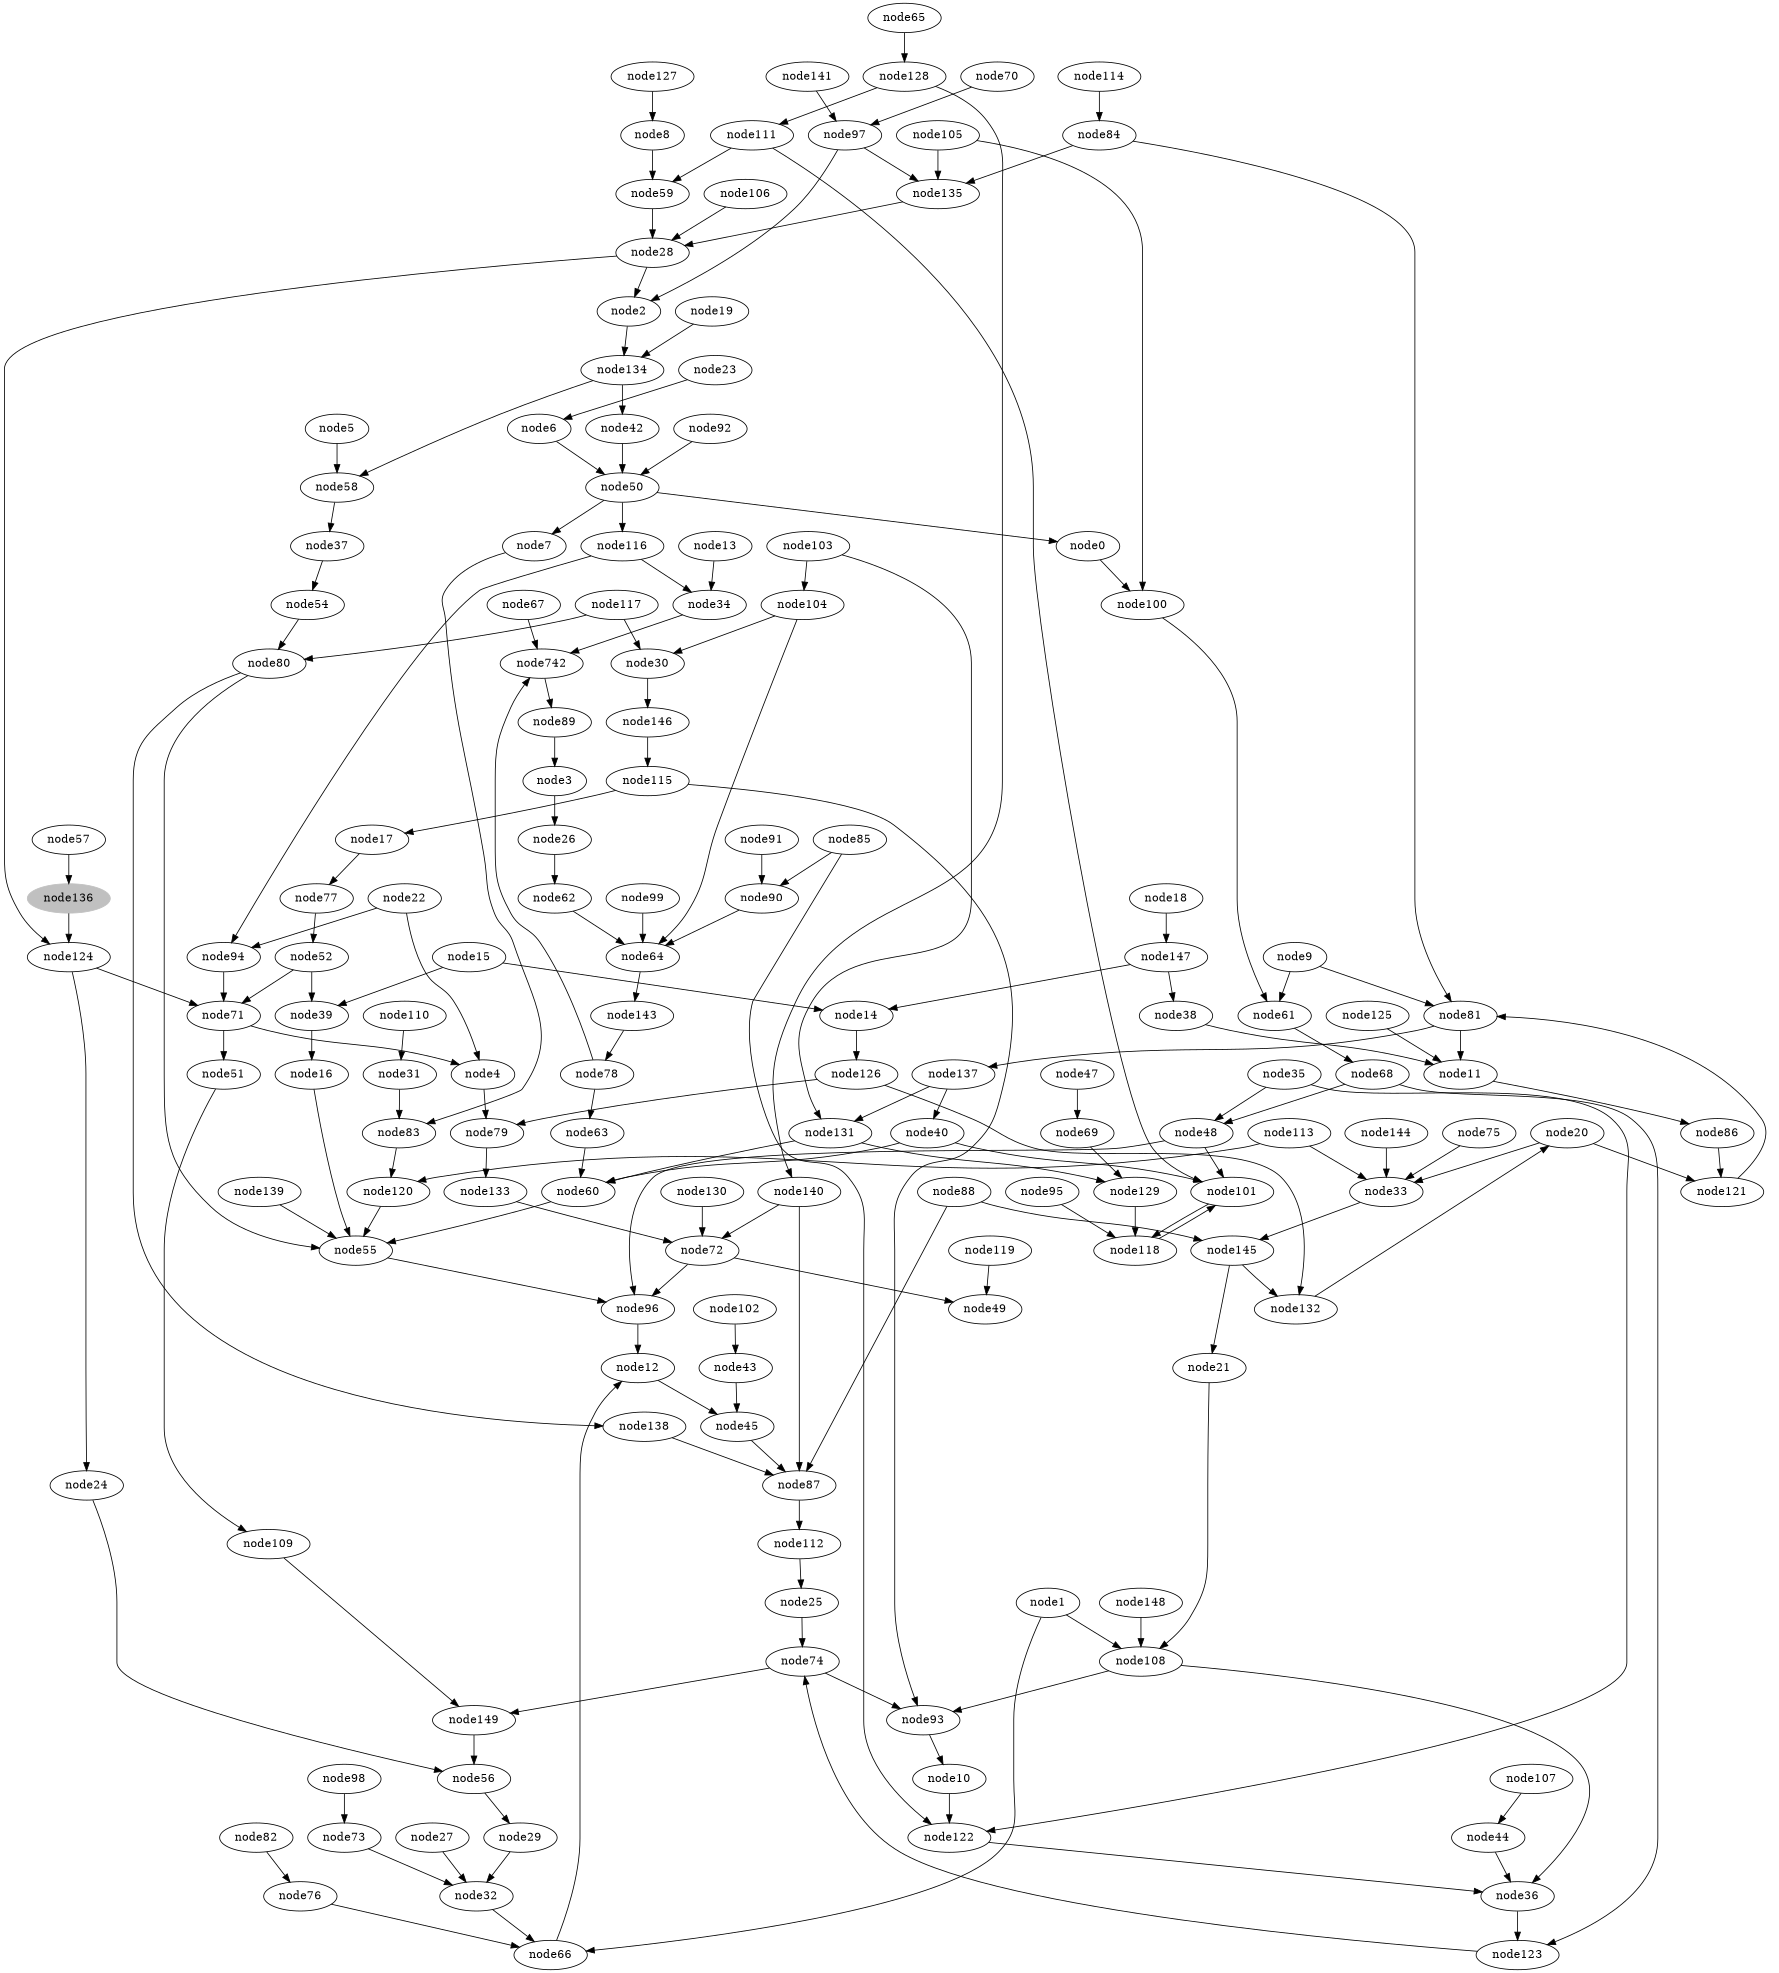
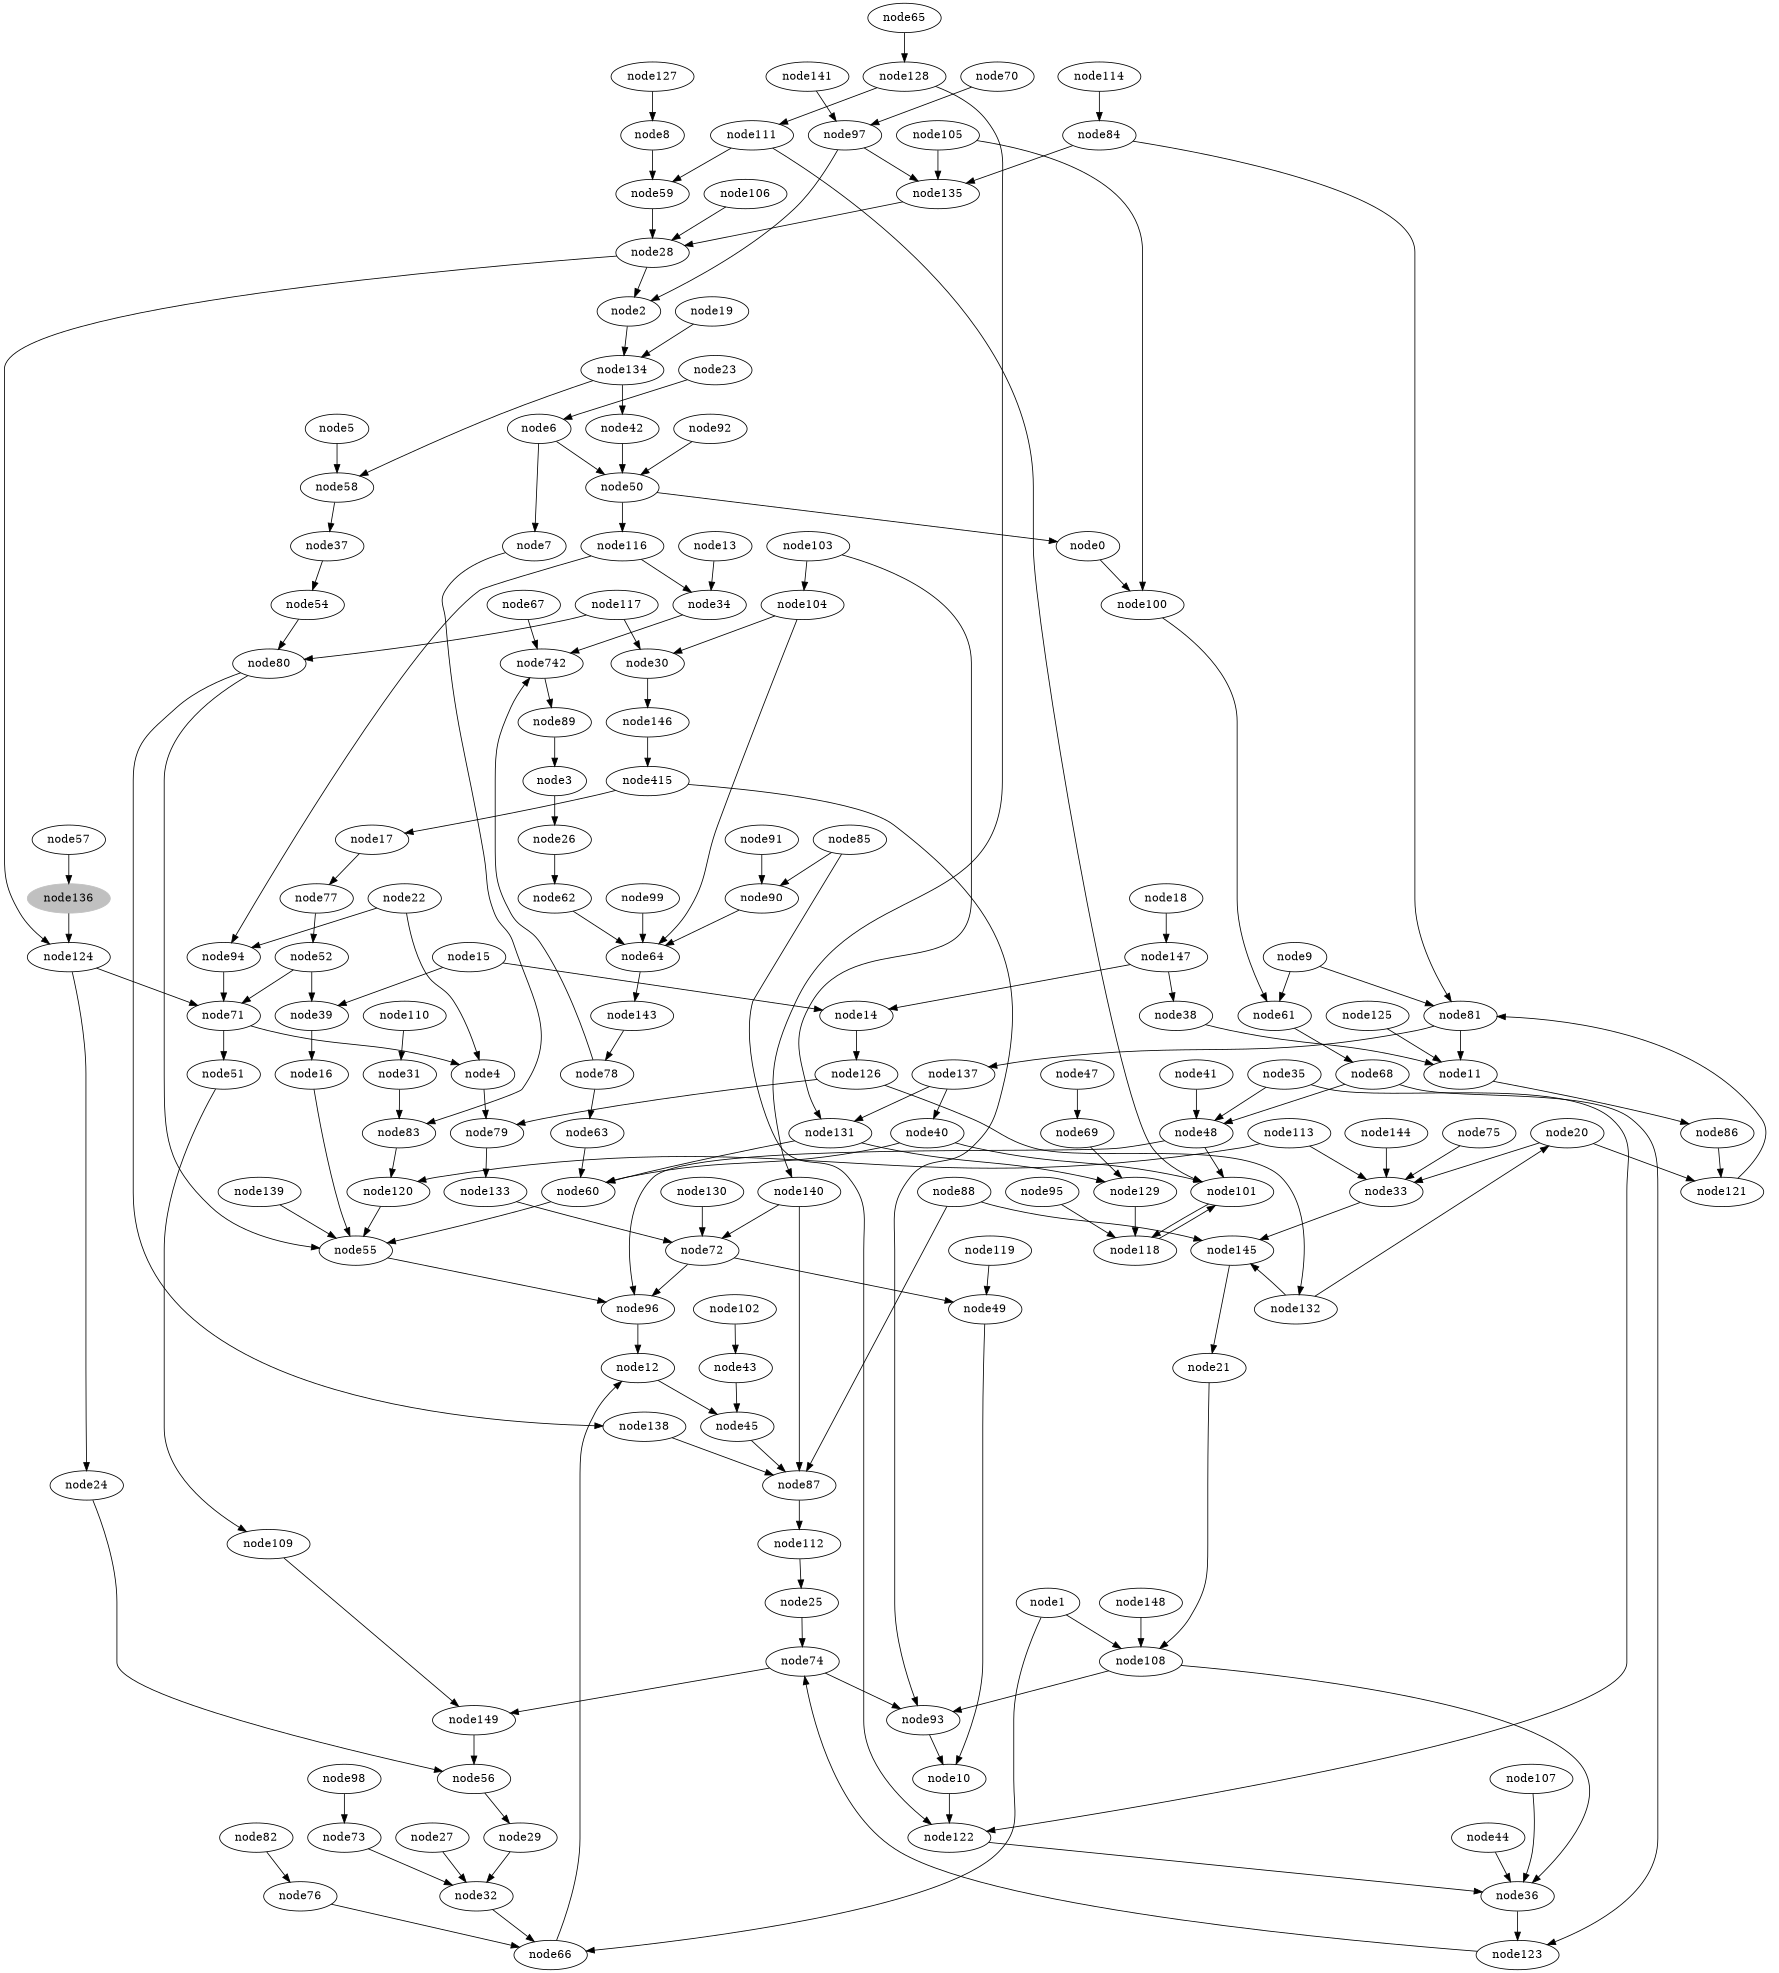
edge "node50" -> "node7": now "node6" -> "node7"
node "node115": label "node115" -> "node415"
node "node41": added
edge "node145" -> "node132": reversed
edge "node49" -> "node10": added
edge "node107" -> "node44": now "node107" -> "node36"
